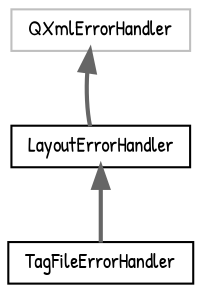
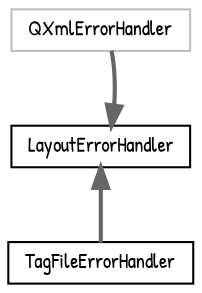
edge "LayoutErrorHandler" -> "QXmlErrorHandler": reversed
